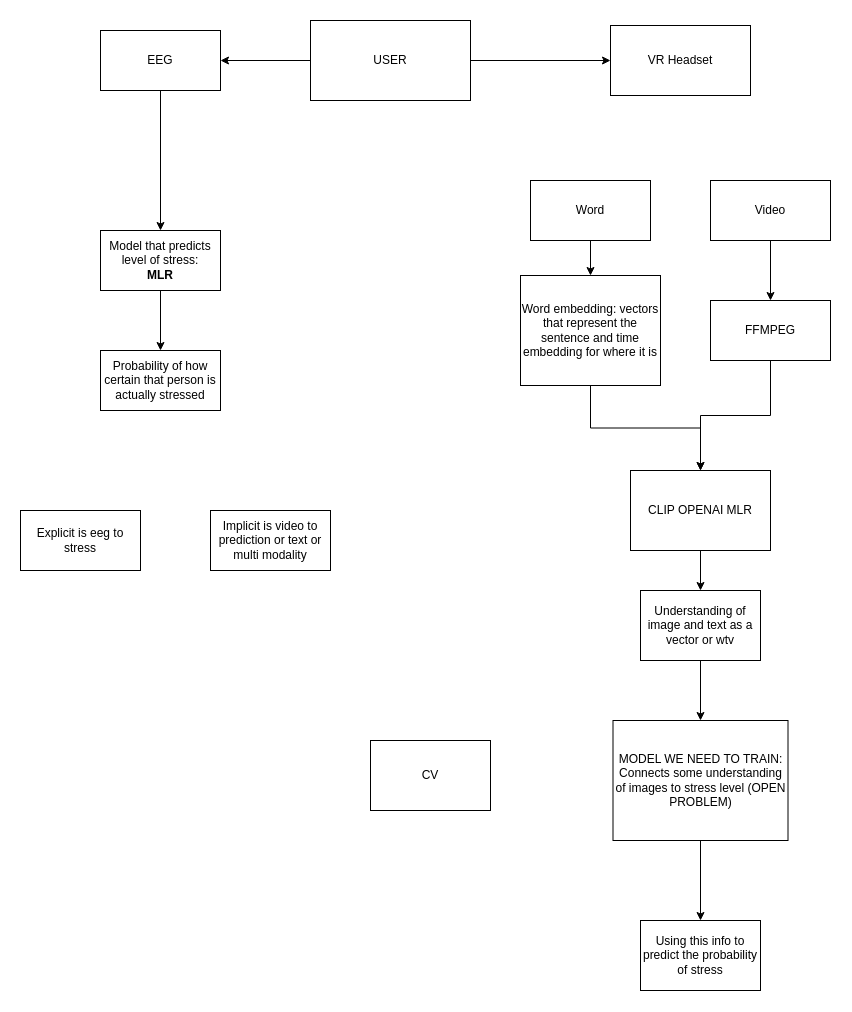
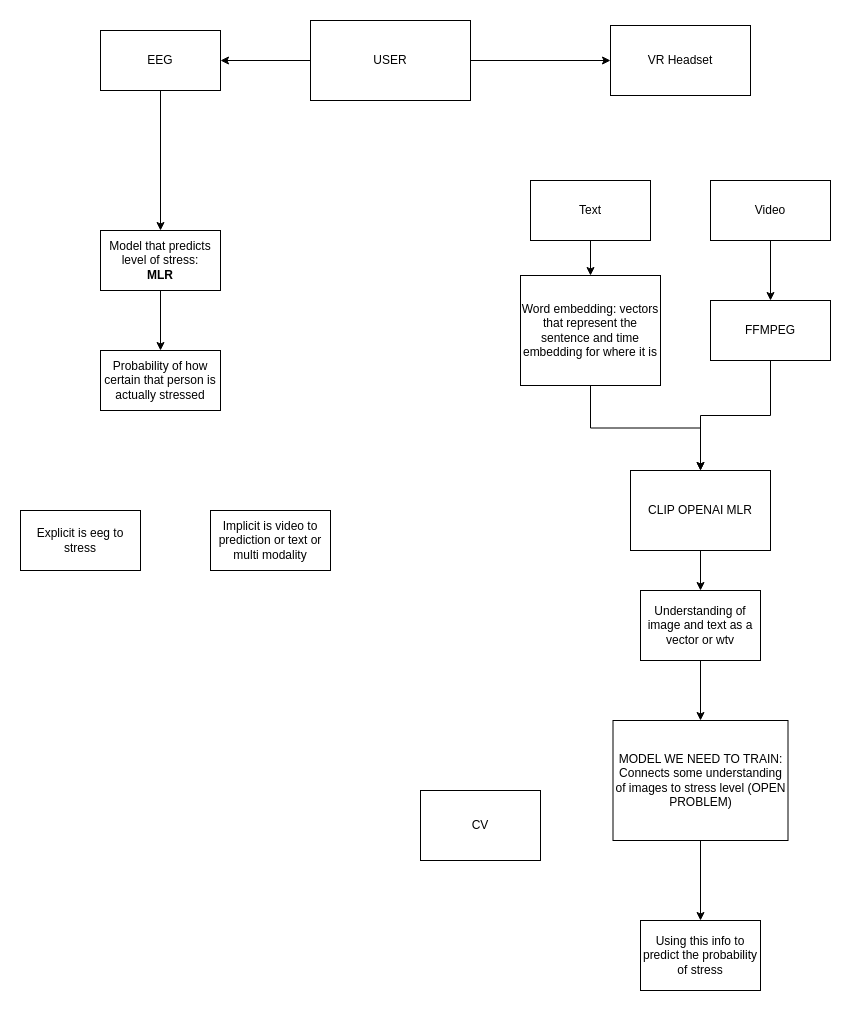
node "Word": label "Word" -> "Text"
node "CV": moved (431, 776) -> (481, 826)
